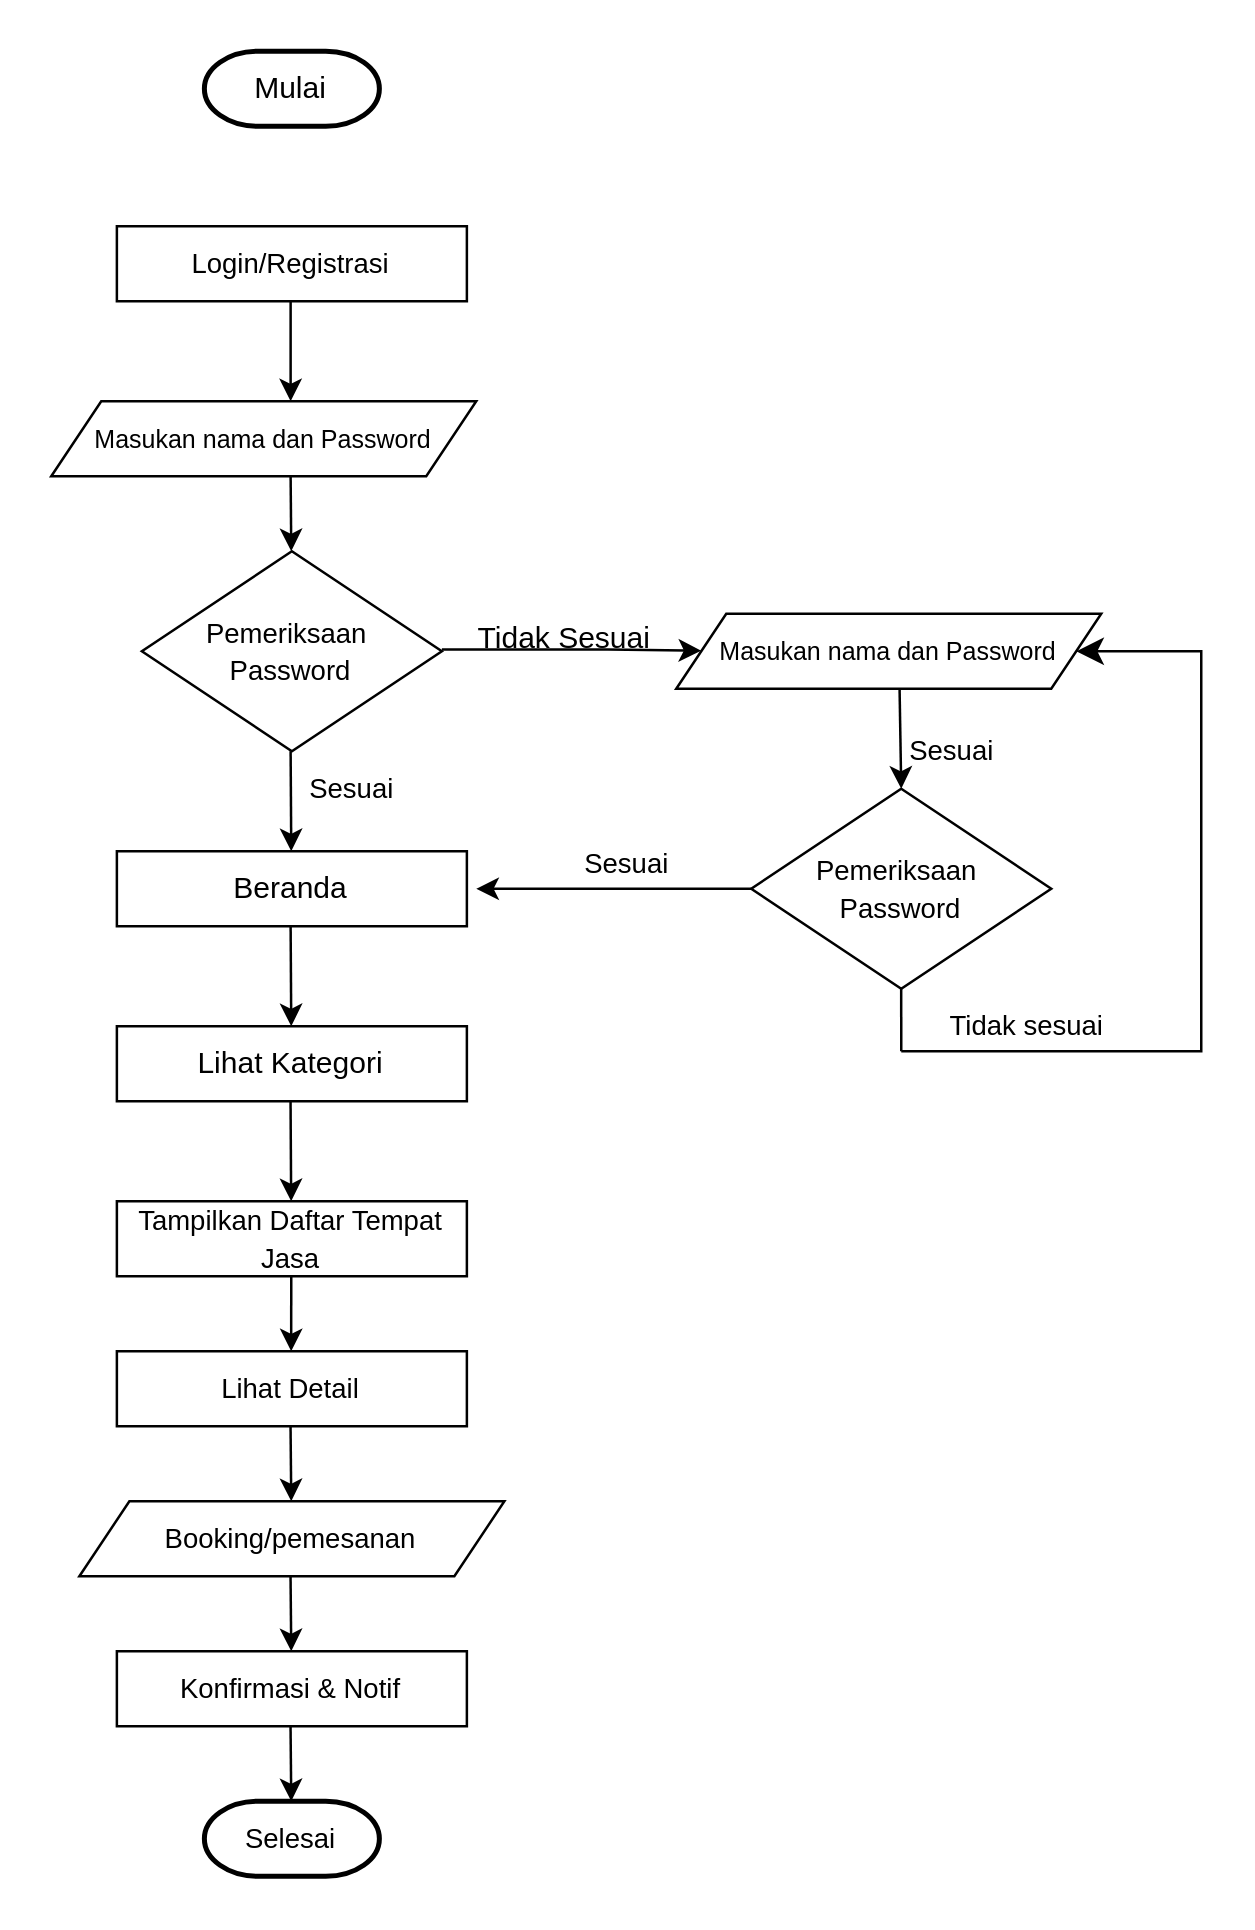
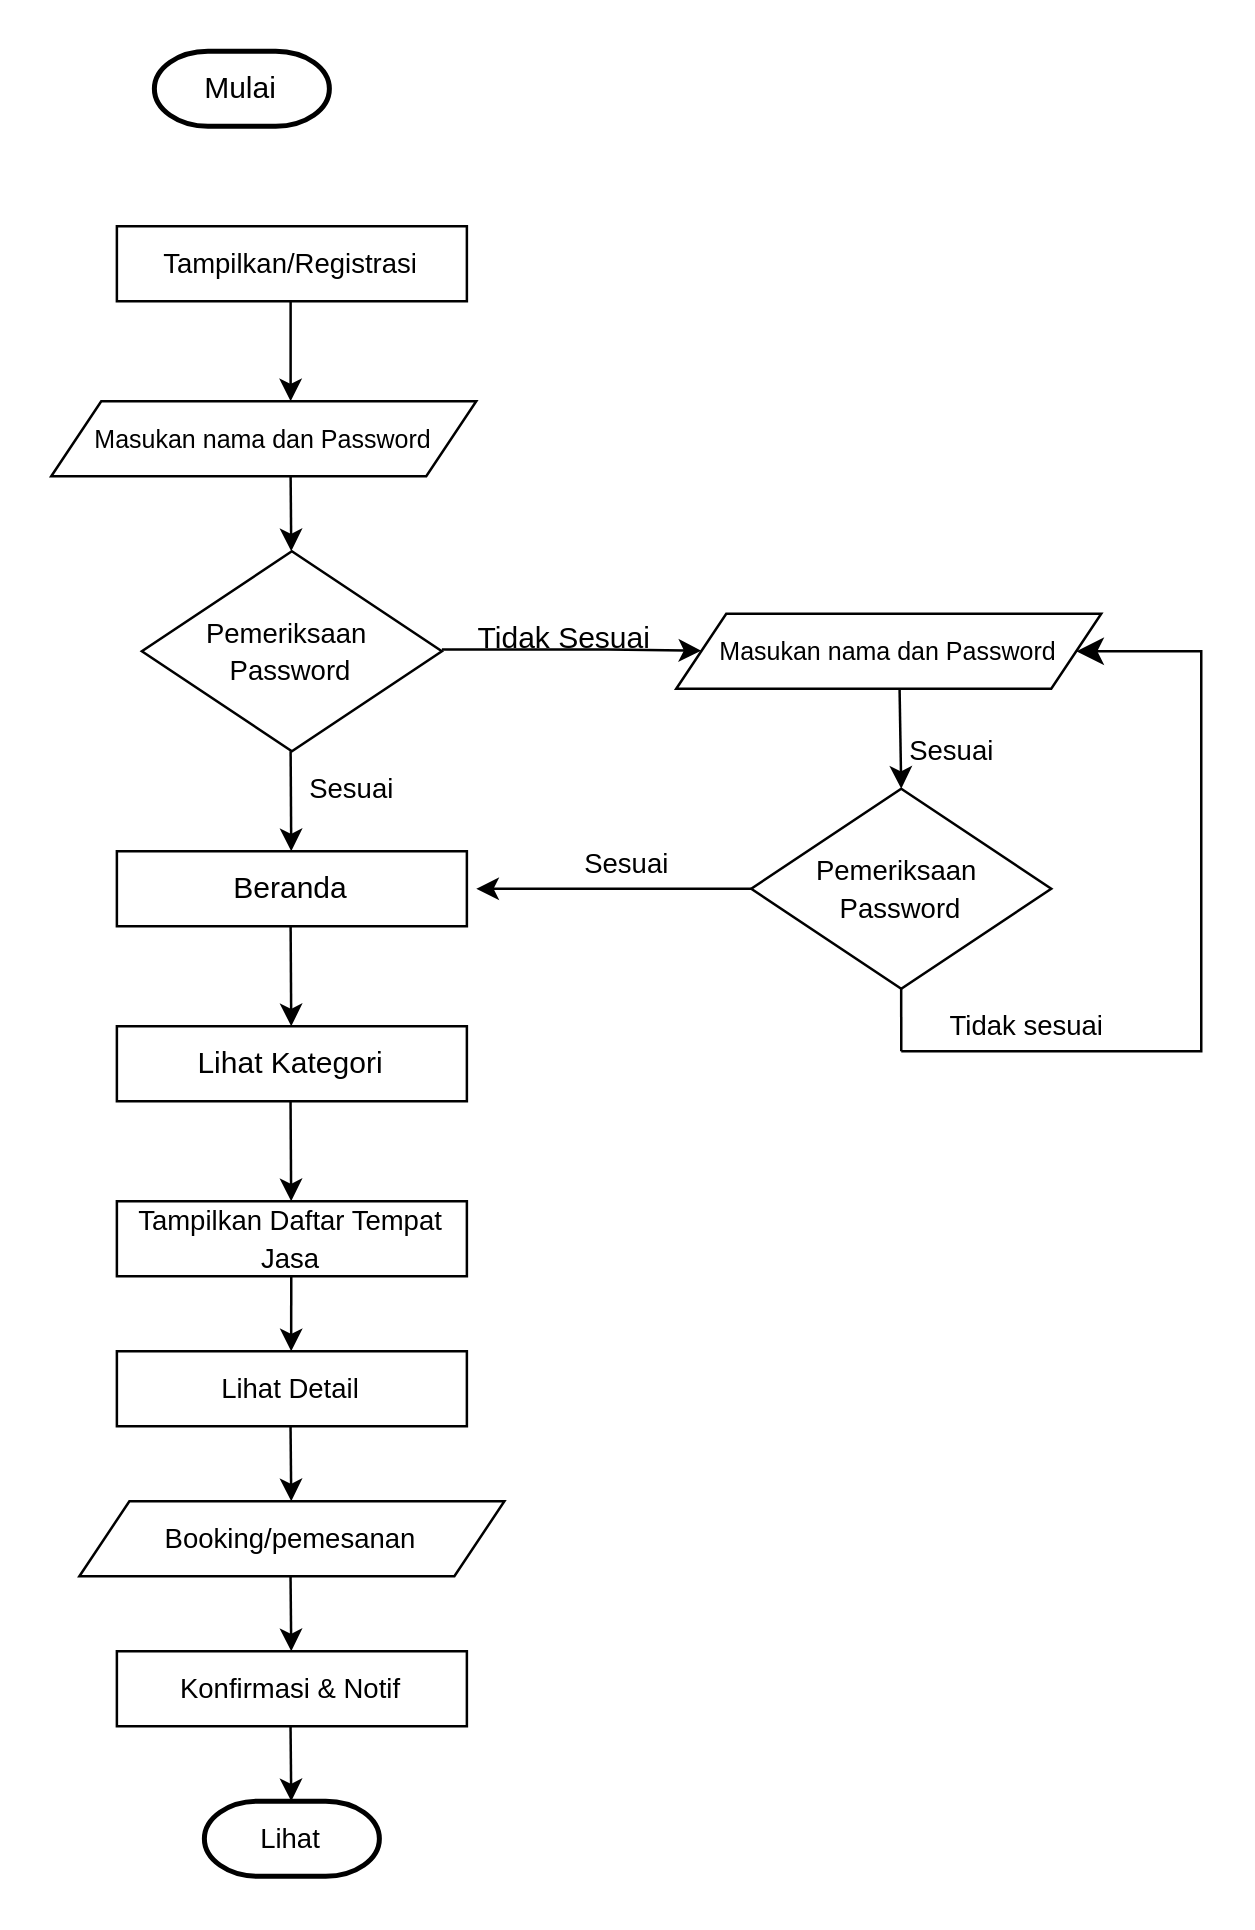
node "Mulai": moved (292, 89) -> (242, 89)
node "Login/Registrasi": label "Login/Registrasi" -> "Tampilkan/Registrasi"
node "Selesai": label "Selesai" -> "Lihat"
